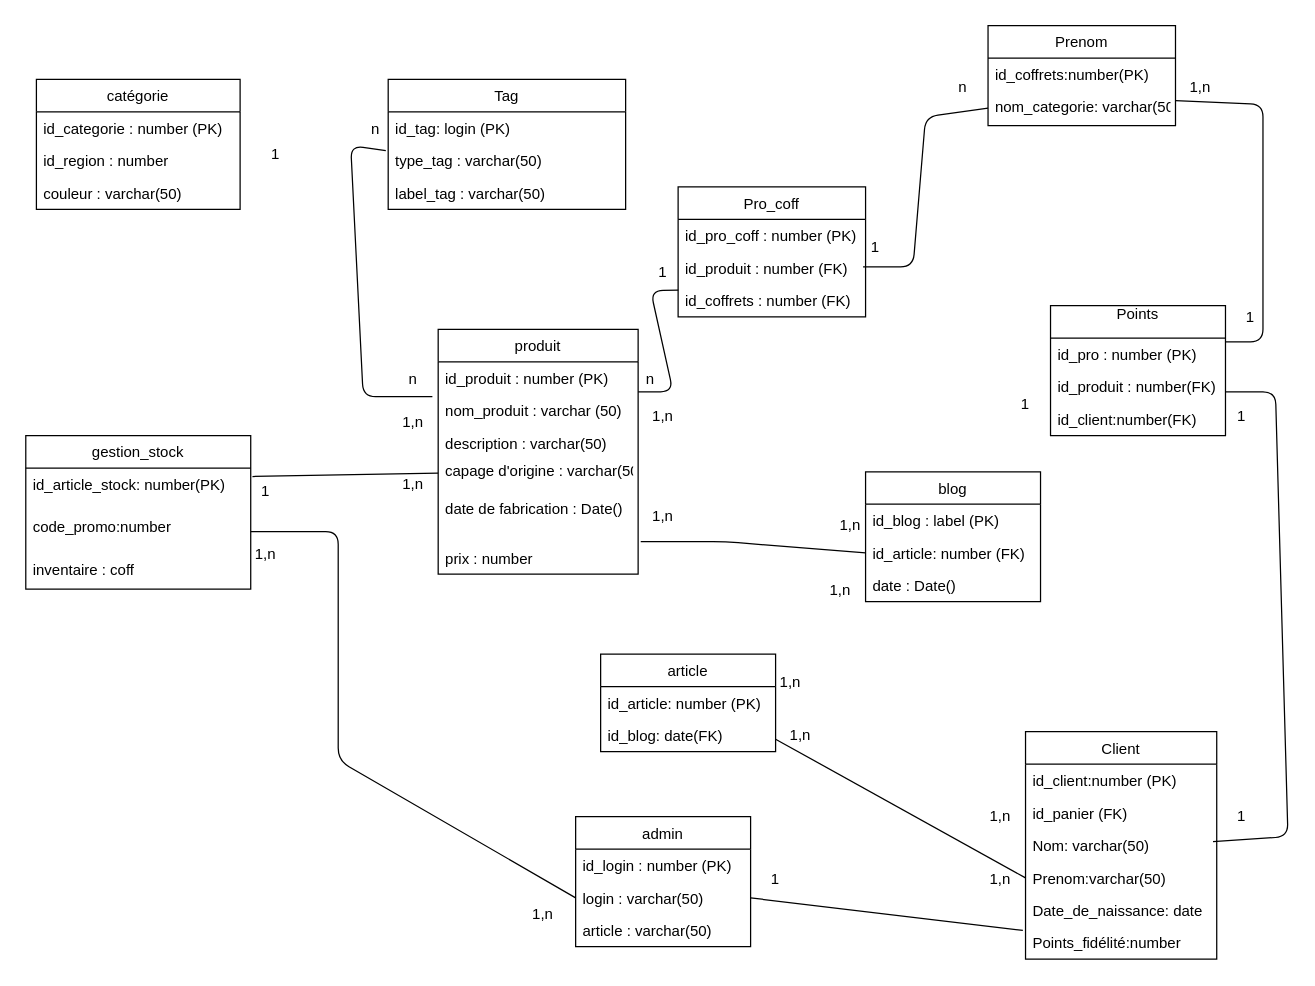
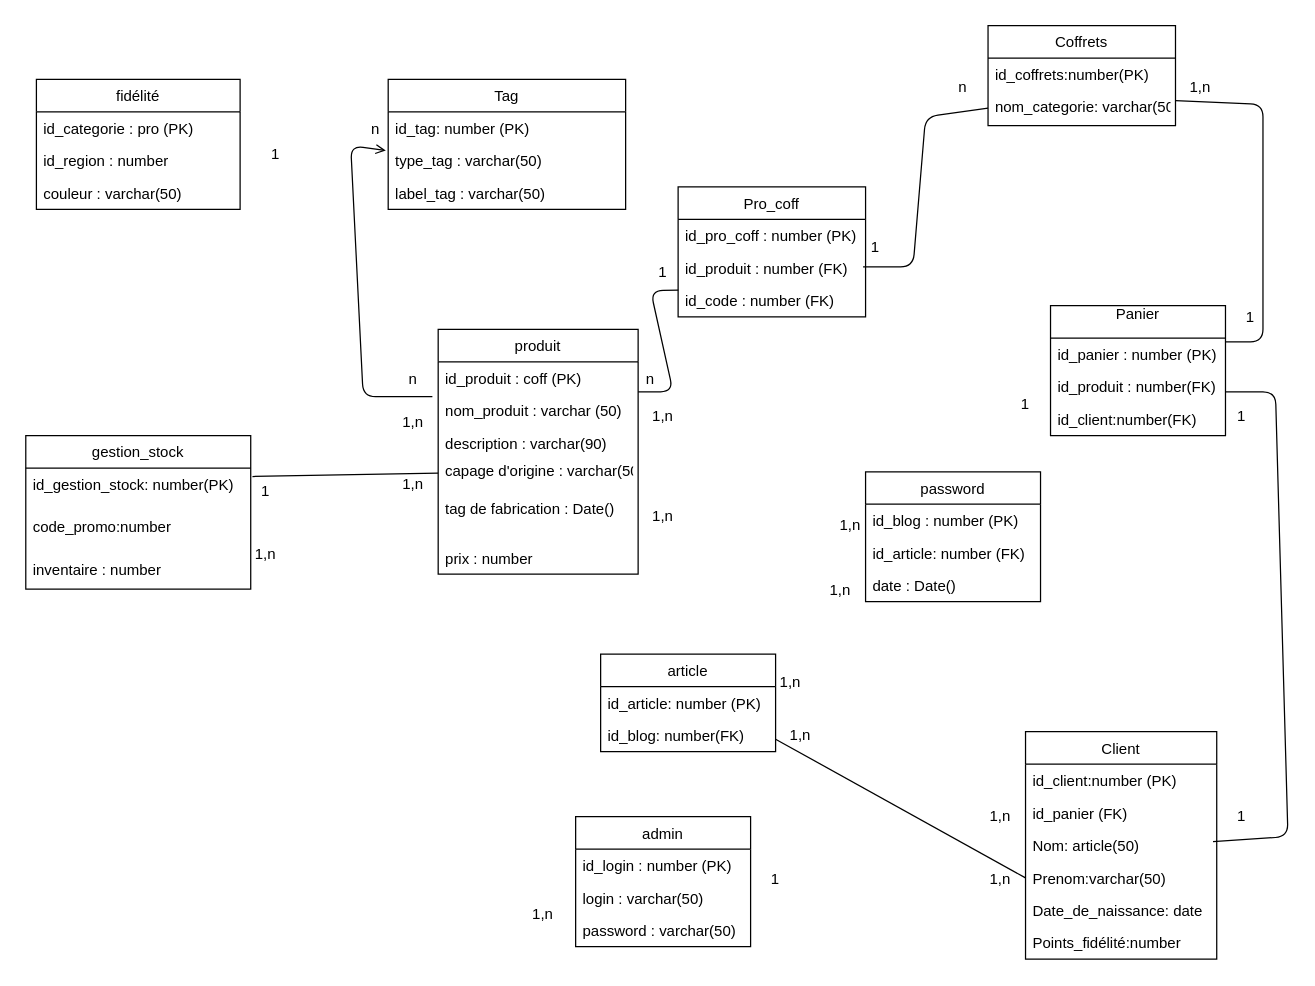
node "Prenom": label "Prenom" -> "Coffrets"
node "catégorie": label "catégorie" -> "fidélité"
node "id_categorie : number (PK)": label "id_categorie : number (PK)" -> "id_categorie : pro (PK)"
node "id_tag: login (PK)": label "id_tag: login (PK)" -> "id_tag: number (PK)"
edge "type_tag : varchar(50)" -- "nom_produit : varchar (50)": arrowhead none -> open
node "id_coffrets : number (FK)": label "id_coffrets : number (FK)" -> "id_code : number (FK)"
node "Points": label "Points" -> "Panier"
node "id_pro : number (PK)": label "id_pro : number (PK)" -> "id_panier : number (PK)"
node "id_produit : number (PK)": label "id_produit : number (PK)" -> "id_produit : coff (PK)"
node "description : varchar(50)": label "description : varchar(50)" -> "description : varchar(90)"
node "id_article_stock: number(PK)": label "id_article_stock: number(PK)" -> "id_gestion_stock: number(PK)"
node "blog": label "blog" -> "password"
node "date de fabrication : Date()": label "date de fabrication : Date()" -> "tag de fabrication : Date()"
node "id_blog : label (PK)": label "id_blog : label (PK)" -> "id_blog : number (PK)"
edge "id_article: number (FK)" -- "prix : number": removed
node "inventaire : coff": label "inventaire : coff" -> "inventaire : number"
node "id_blog: date(FK)": label "id_blog: date(FK)" -> "id_blog: number(FK)"
edge "code_promo:number" -- "login : varchar(50)": removed
node "Nom: varchar(50)": label "Nom: varchar(50)" -> "Nom: article(50)"
edge "login : varchar(50)" -- "Date_de_naissance: date": removed
node "article : varchar(50)": label "article : varchar(50)" -> "password : varchar(50)"
